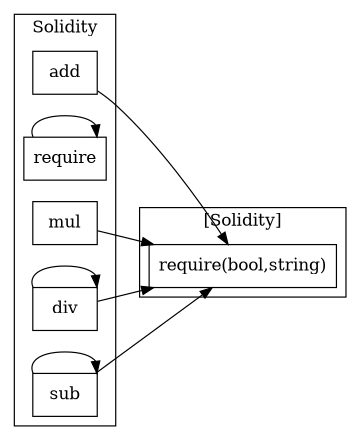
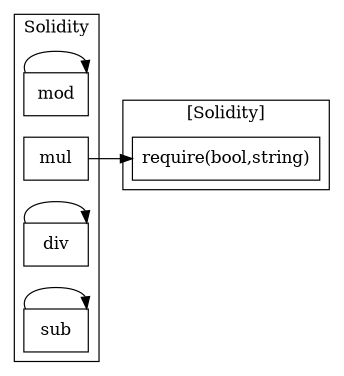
node "add": removed
node "require": label "require" -> "mod"
edge "div" -> "require(bool,string)": removed
edge "sub" -> "require(bool,string)": removed
